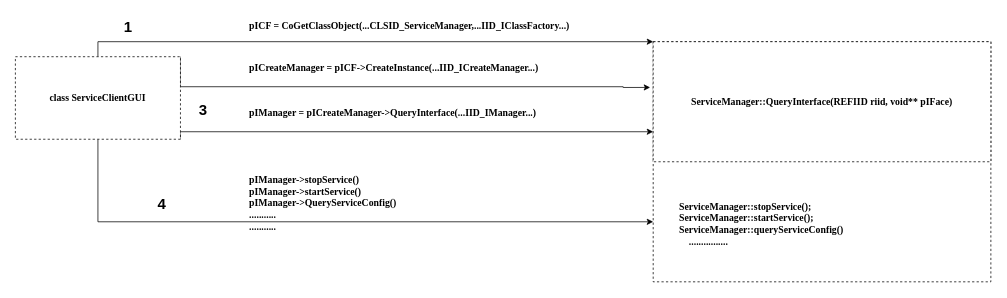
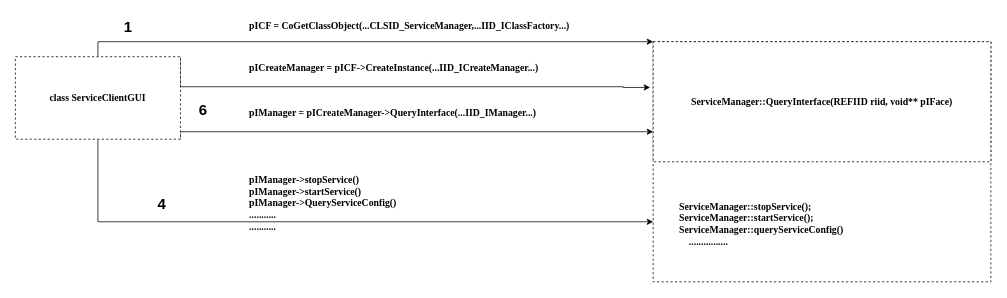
node "3": label "3" -> "6"
